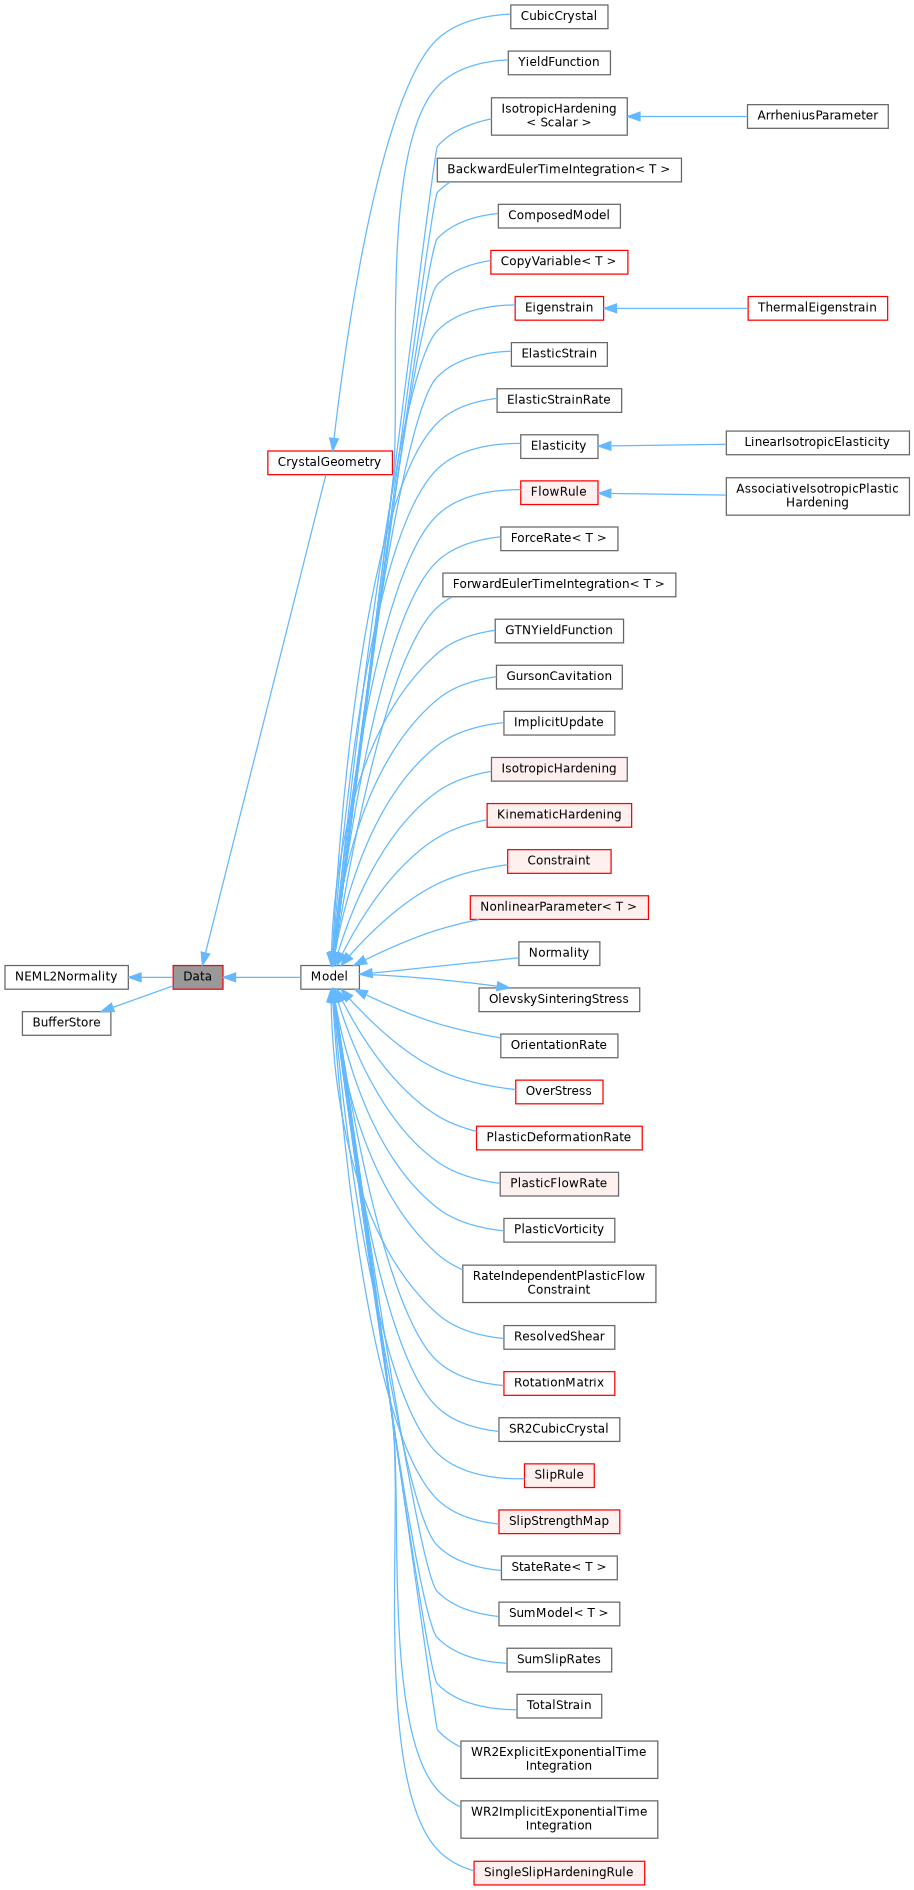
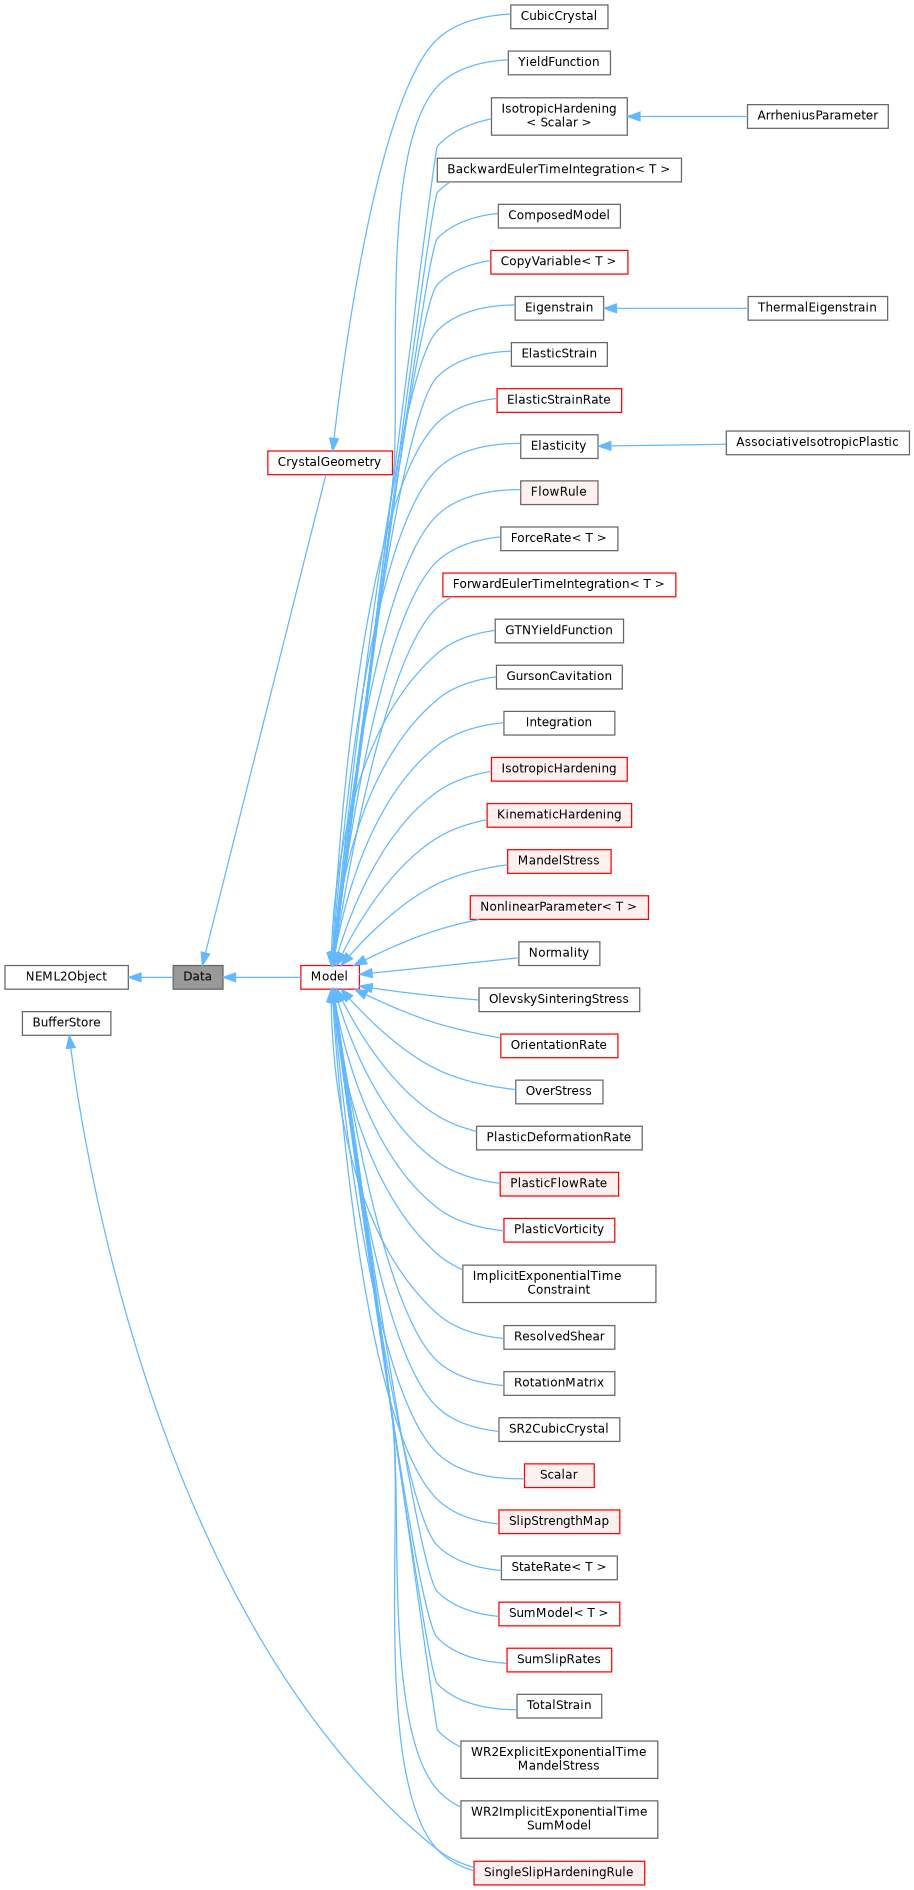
node "Eigenstrain": color red -> gray40
node "ThermalEigenstrain": color red -> gray40
node "ElasticStrainRate": color gray40 -> red
node "LinearIsotropicElasticity": label "LinearIsotropicElasticity" -> "AssociativeIsotropicPlastic"
node "FlowRule": color red -> gray40
node "AssociativeIsotropicPlastic Hardening": removed
node "ForwardEulerTimeIntegration< T >": color gray40 -> red
node "ImplicitUpdate": label "ImplicitUpdate" -> "Integration"
node "IsotropicHardening": color gray40 -> red
node "Constraint": label "Constraint" -> "MandelStress"
node "NEML2Normality": label "NEML2Normality" -> "NEML2Object"
node "Data": color red -> gray40
node "Model": color gray40 -> red
edge "Model" -> "OlevskySinteringStress": reversed
edge "Data" -> "BufferStore": now "SingleSlipHardeningRule" -> "BufferStore"
node "OrientationRate": color gray40 -> red
node "OverStress": color red -> gray40
node "PlasticDeformationRate": color red -> gray40
node "PlasticFlowRate": color gray40 -> red
node "PlasticVorticity": color gray40 -> red
node "RateIndependentPlasticFlow Constraint": label "RateIndependentPlasticFlow Constraint" -> "ImplicitExponentialTime Constraint"
node "RotationMatrix": color red -> gray40
node "SlipRule": label "SlipRule" -> "Scalar"
node "SumModel< T >": color gray40 -> red
node "SumSlipRates": color gray40 -> red
node "WR2ExplicitExponentialTime Integration": label "WR2ExplicitExponentialTime Integration" -> "WR2ExplicitExponentialTime MandelStress"
node "WR2ImplicitExponentialTime Integration": label "WR2ImplicitExponentialTime Integration" -> "WR2ImplicitExponentialTime SumModel"
